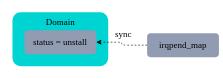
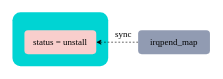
node "Domain": removed
node "status = unstall": fillcolor #919bb2 -> #f8cecc
node "irqpend_map": moved (183, 45) -> (174, 42)
